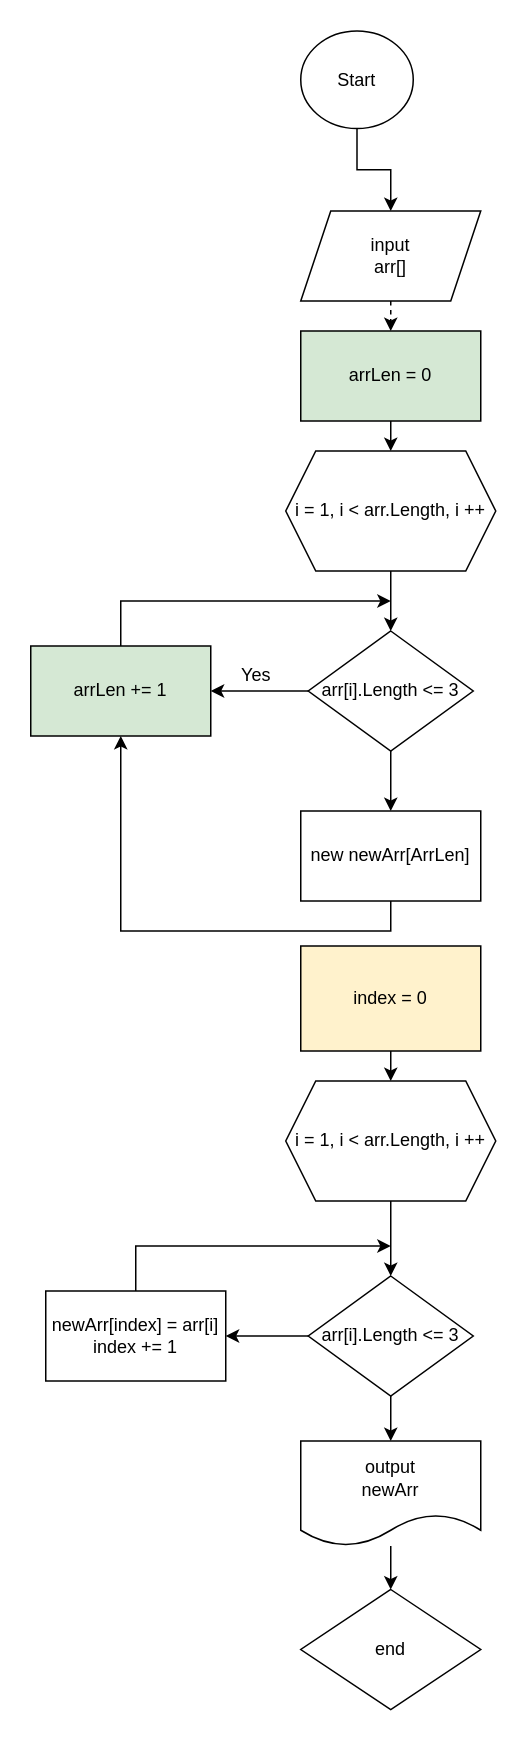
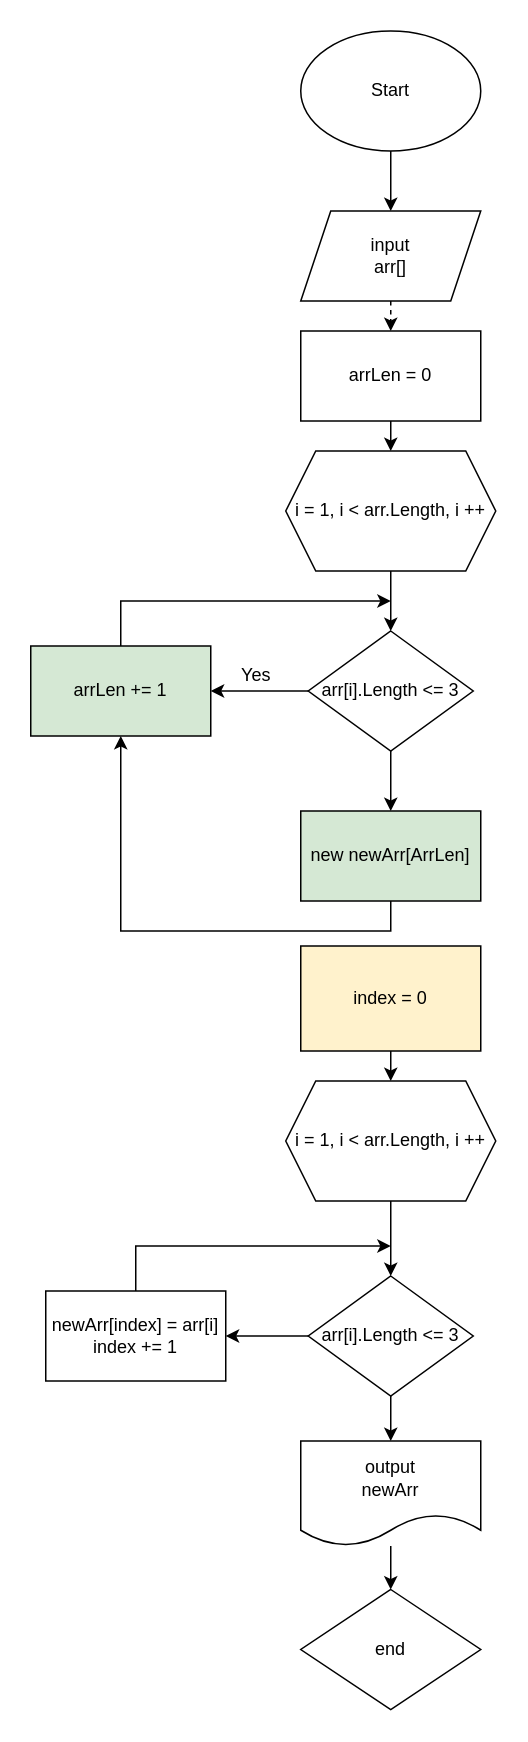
node "Start": size 113x98 -> 180x120
node "arrLen = 0": fillcolor #d5e8d4 -> #ffffff
node "new newArr[ArrLen]": fillcolor #ffffff -> #d5e8d4
